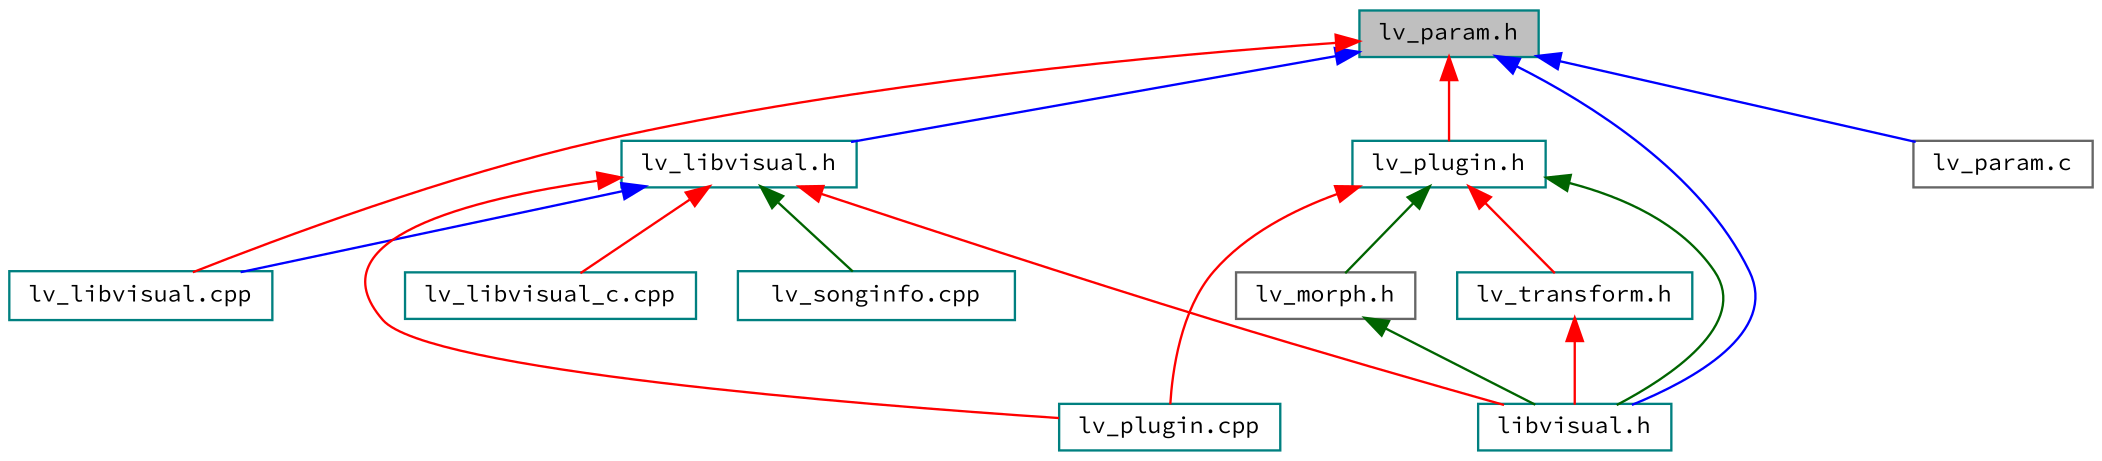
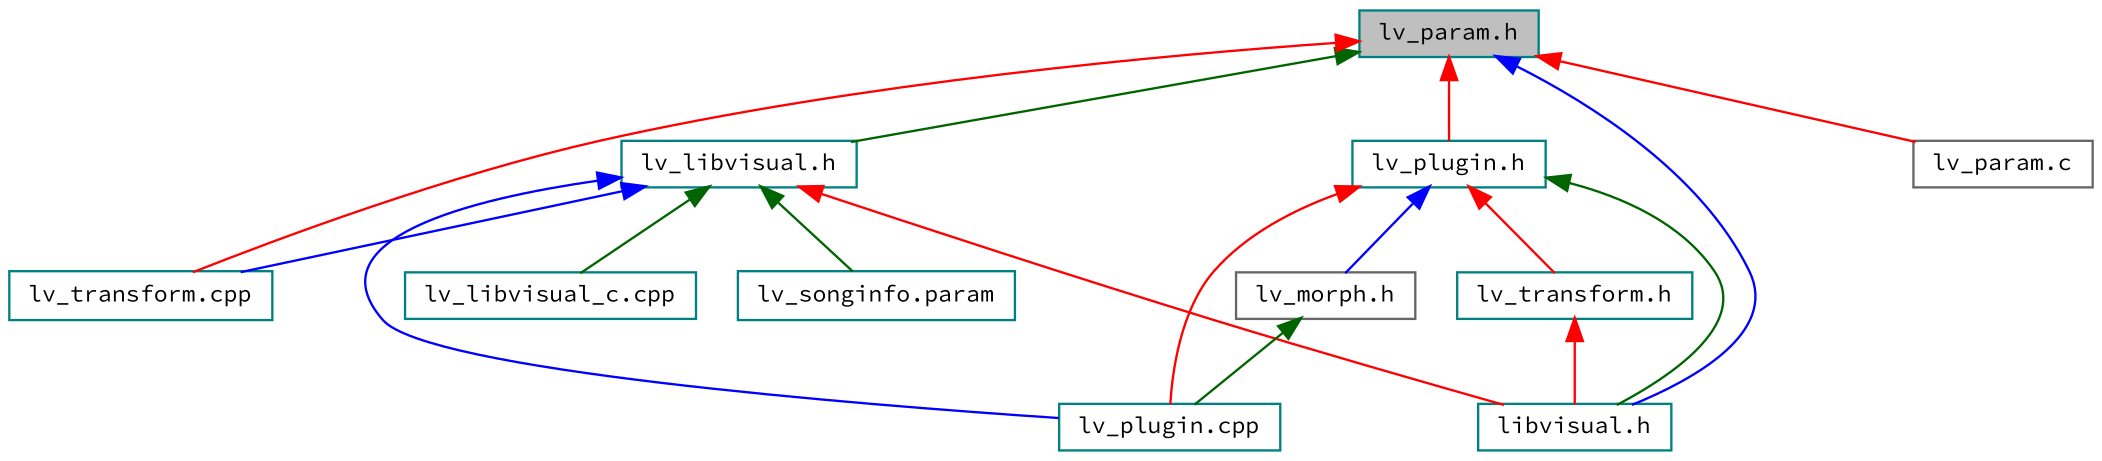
edge "lv_libvisual.h" -> "lv_param.h": color blue -> darkgreen
edge "lv_param.c" -> "lv_param.h": color blue -> red
edge "lv_libvisual_c.cpp" -> "lv_libvisual.h": color red -> darkgreen
edge "lv_morph.h" -> "lv_plugin.h": color darkgreen -> blue
node "lv_libvisual.cpp": label "lv_libvisual.cpp" -> "lv_transform.cpp"
node "lv_songinfo.cpp": label "lv_songinfo.cpp" -> "lv_songinfo.param"
edge "libvisual.h" -> "lv_morph.h": now "lv_plugin.cpp" -> "lv_morph.h"
edge "lv_plugin.cpp" -> "lv_libvisual.h": color red -> blue
